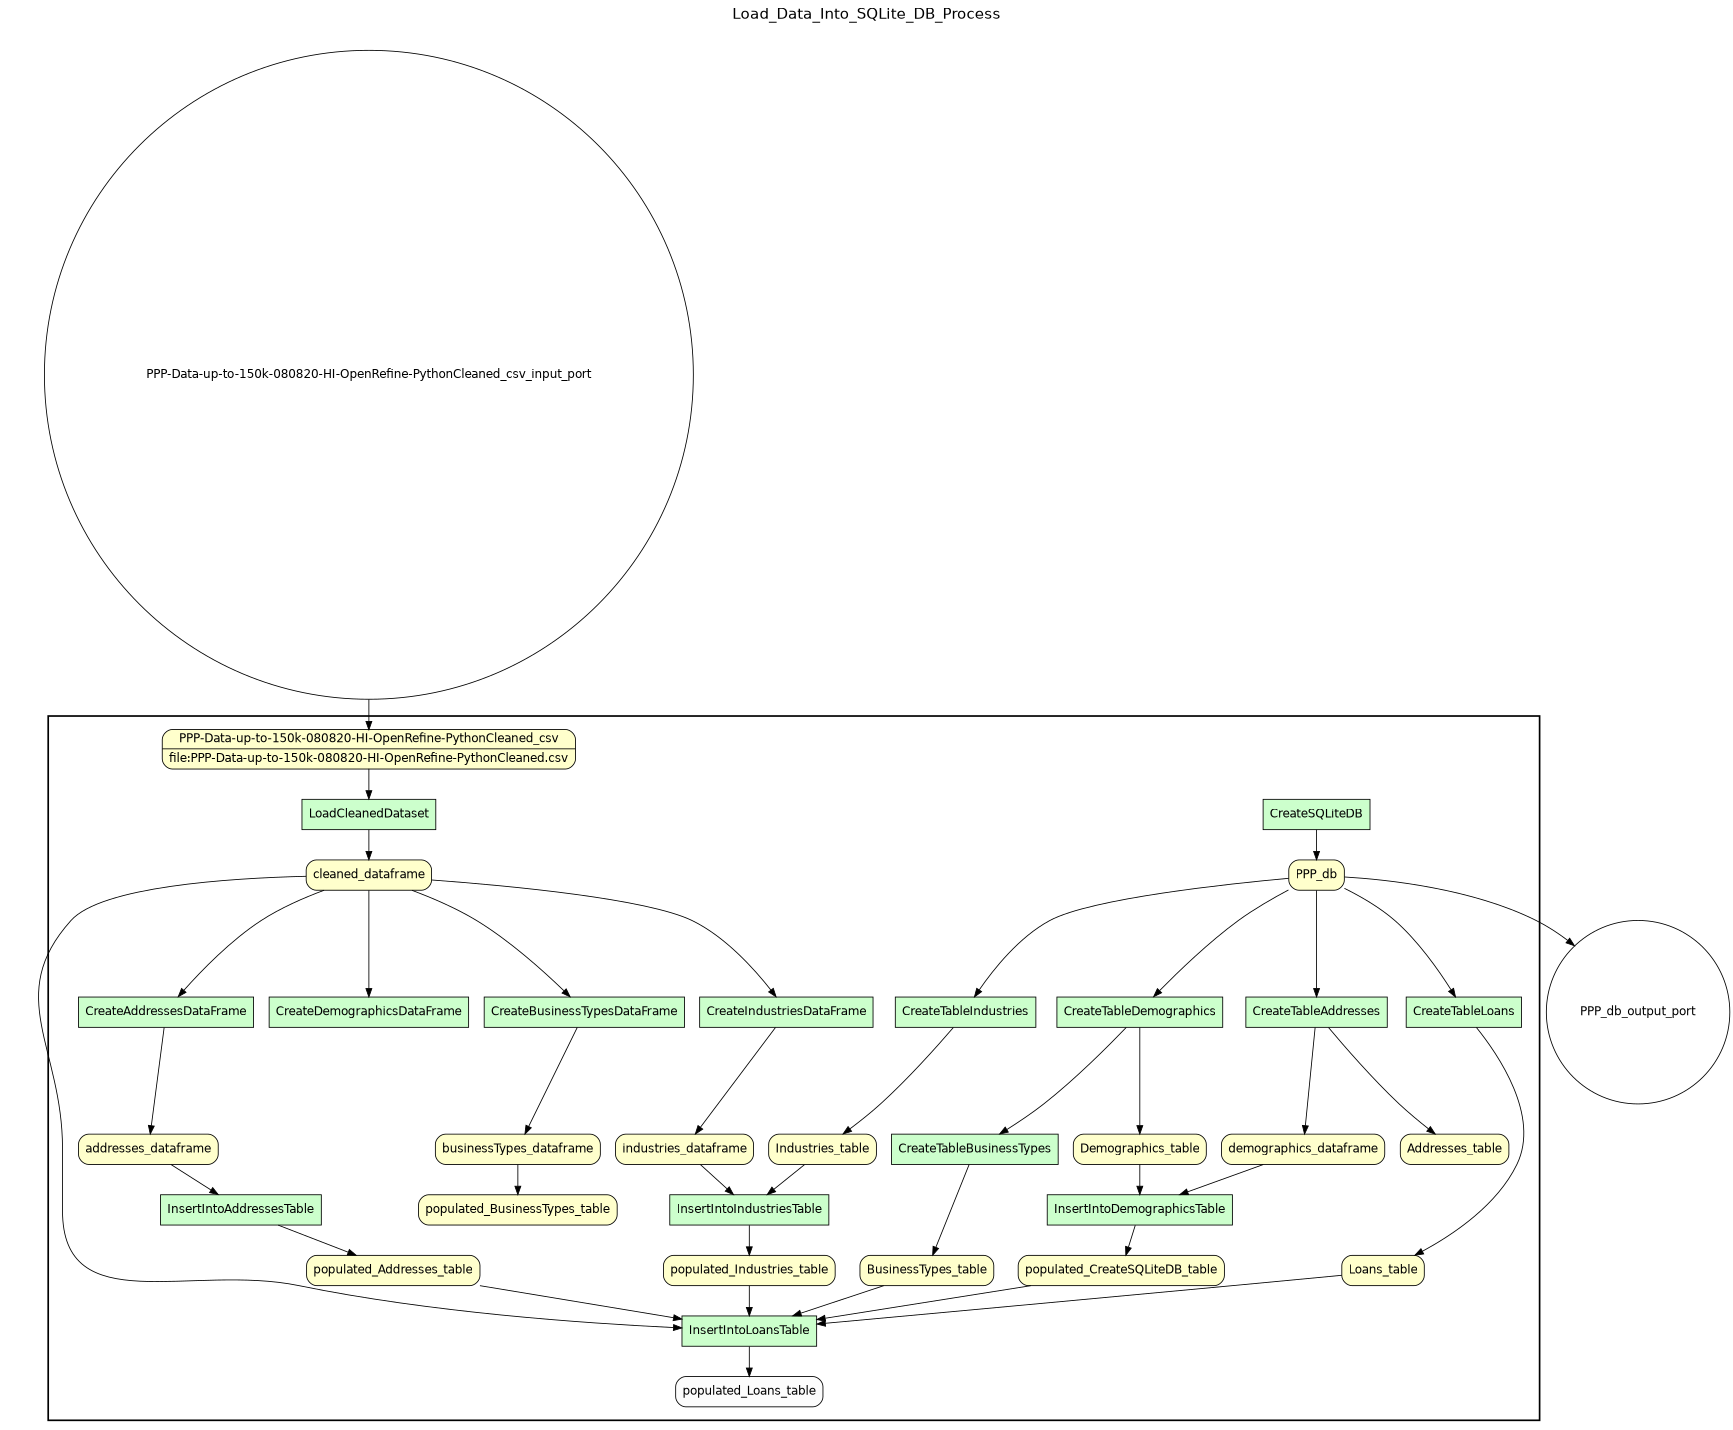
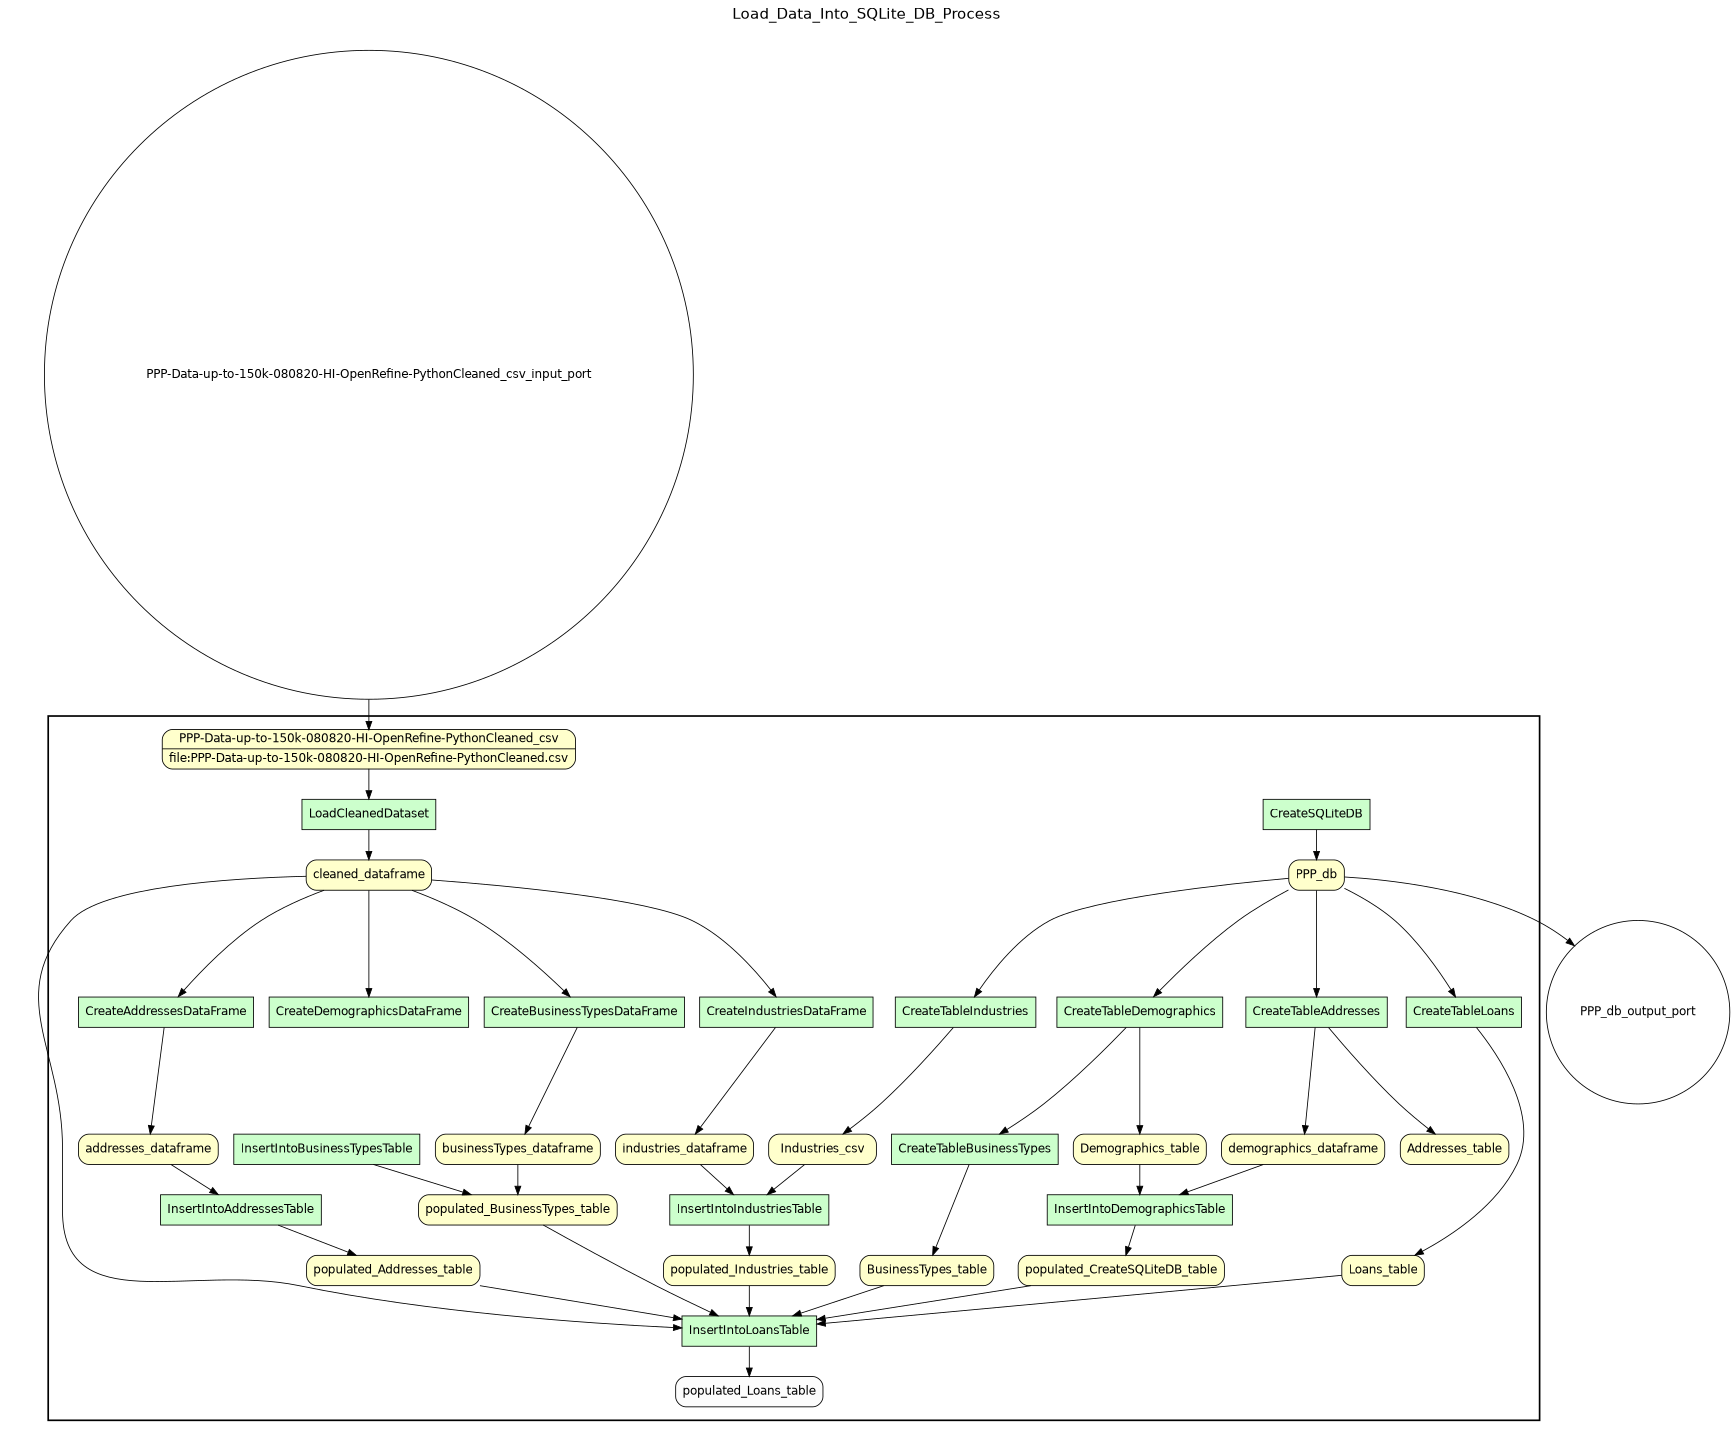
node "InsertIntoBusinessTypesTable": added
node "Industries_table": label "Industries_table" -> "Industries_csv"
edge "populated_BusinessTypes_table" -> "InsertIntoLoansTable": added
